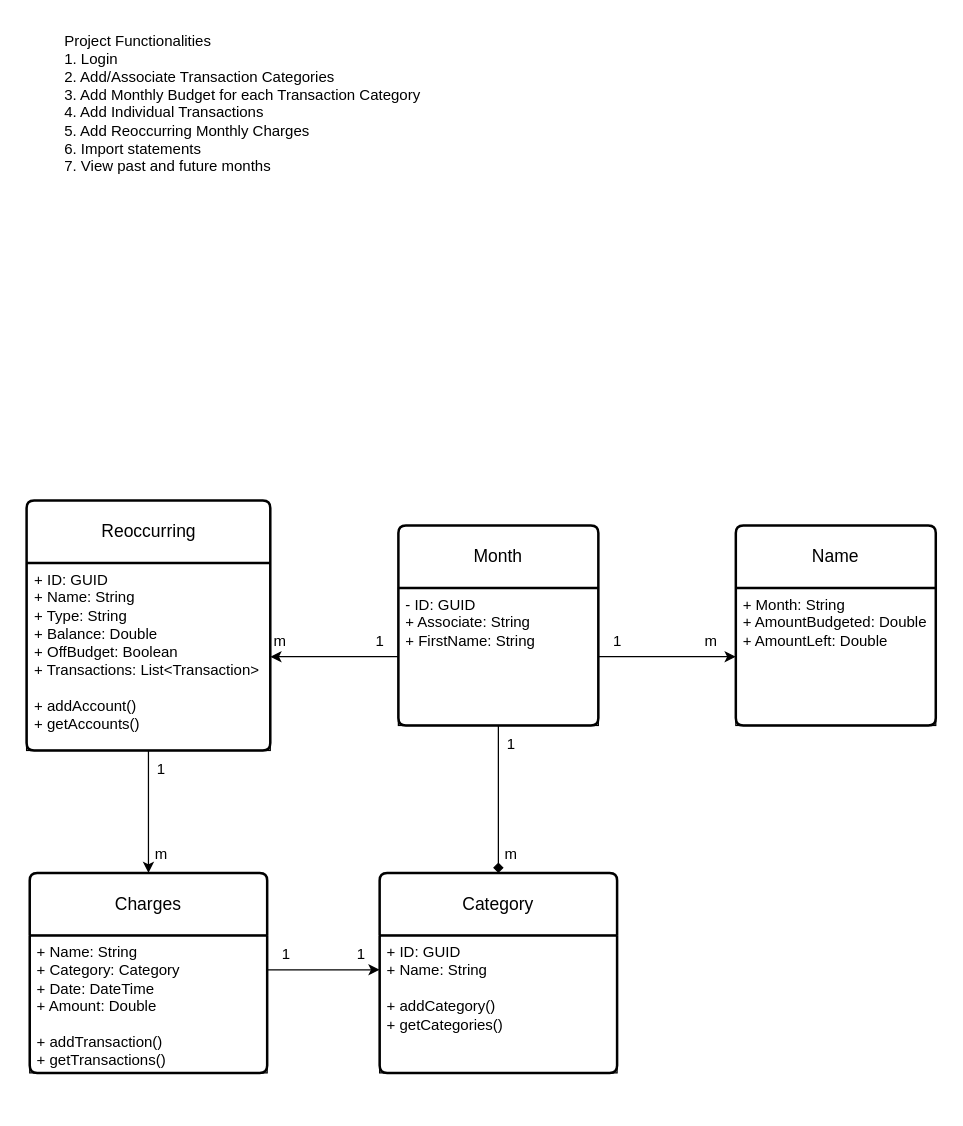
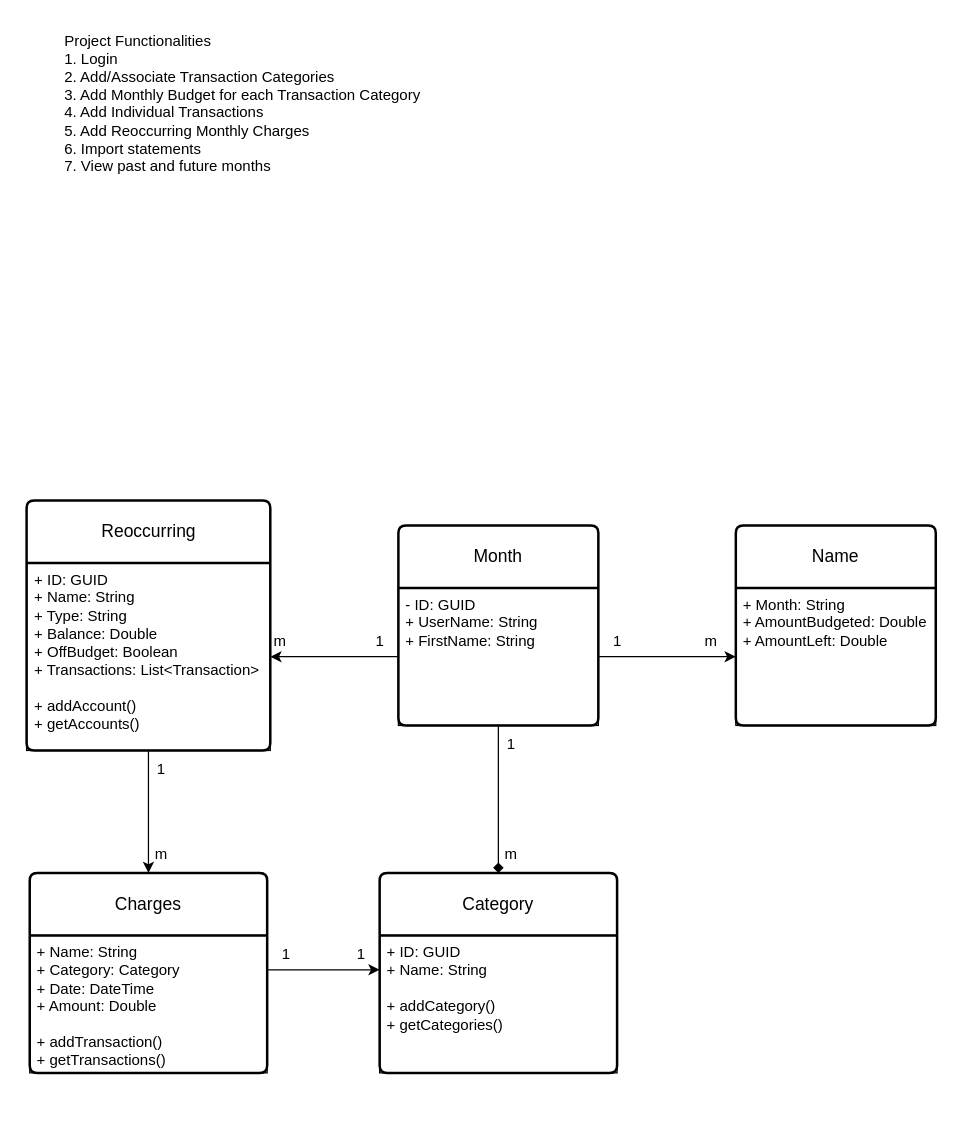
node "- ID: GUID + Associate: String + FirstName: String": label "- ID: GUID + Associate: String + FirstName: String" -> "- ID: GUID + UserName: String + FirstName: String"
